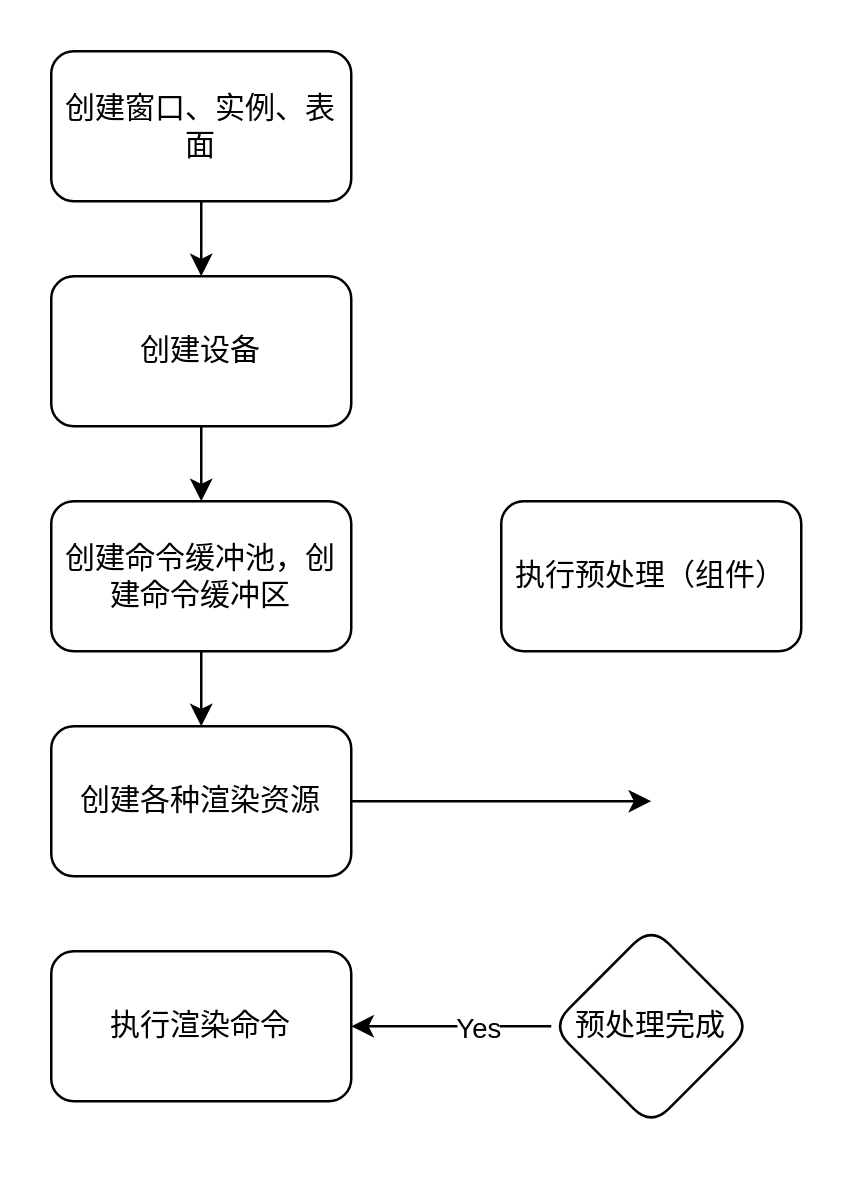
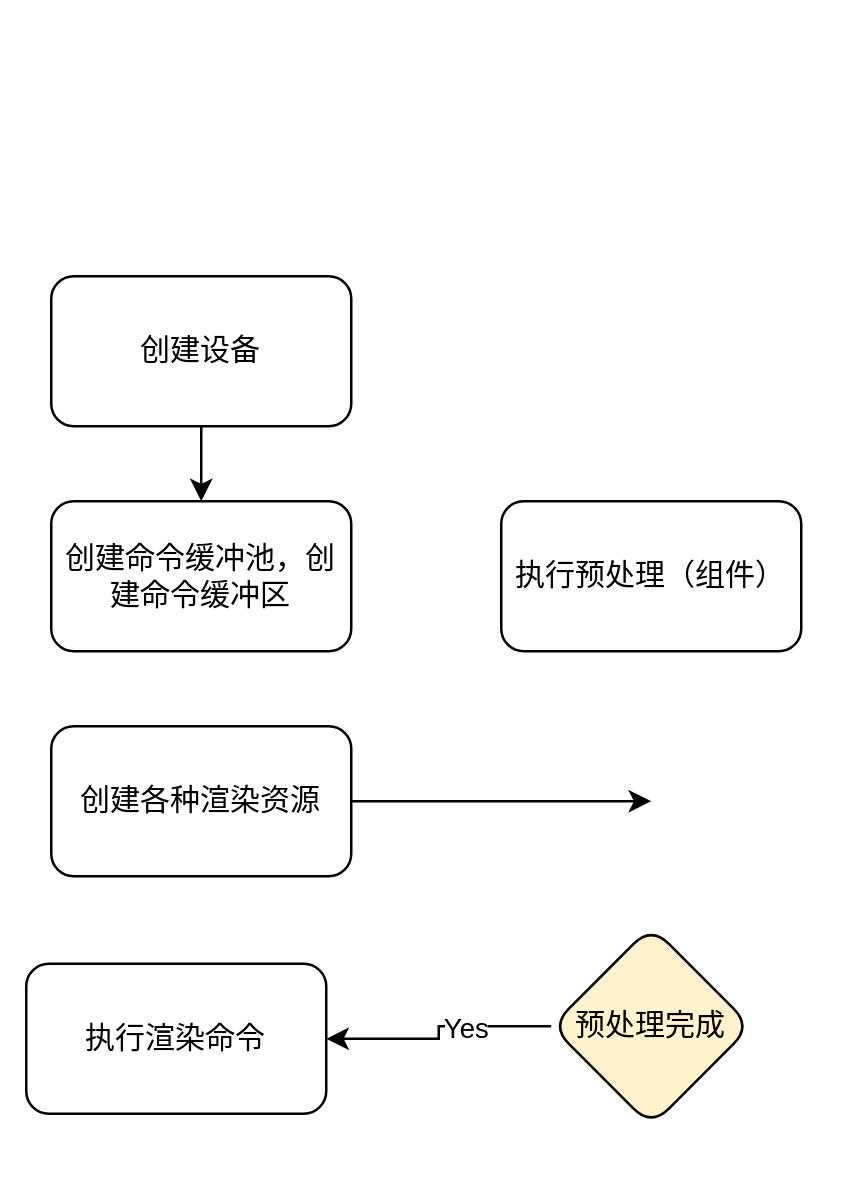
node "创建窗口、实例、表面": removed
edge "创建窗口、实例、表面" -> "创建设备": removed
edge "创建命令缓冲池，创建命令缓冲区" -> "创建各种渲染资源": removed
node "执行渲染命令": moved (201, 1026) -> (176, 1039)
node "预处理完成": fillcolor #ffffff -> #fff2cc
